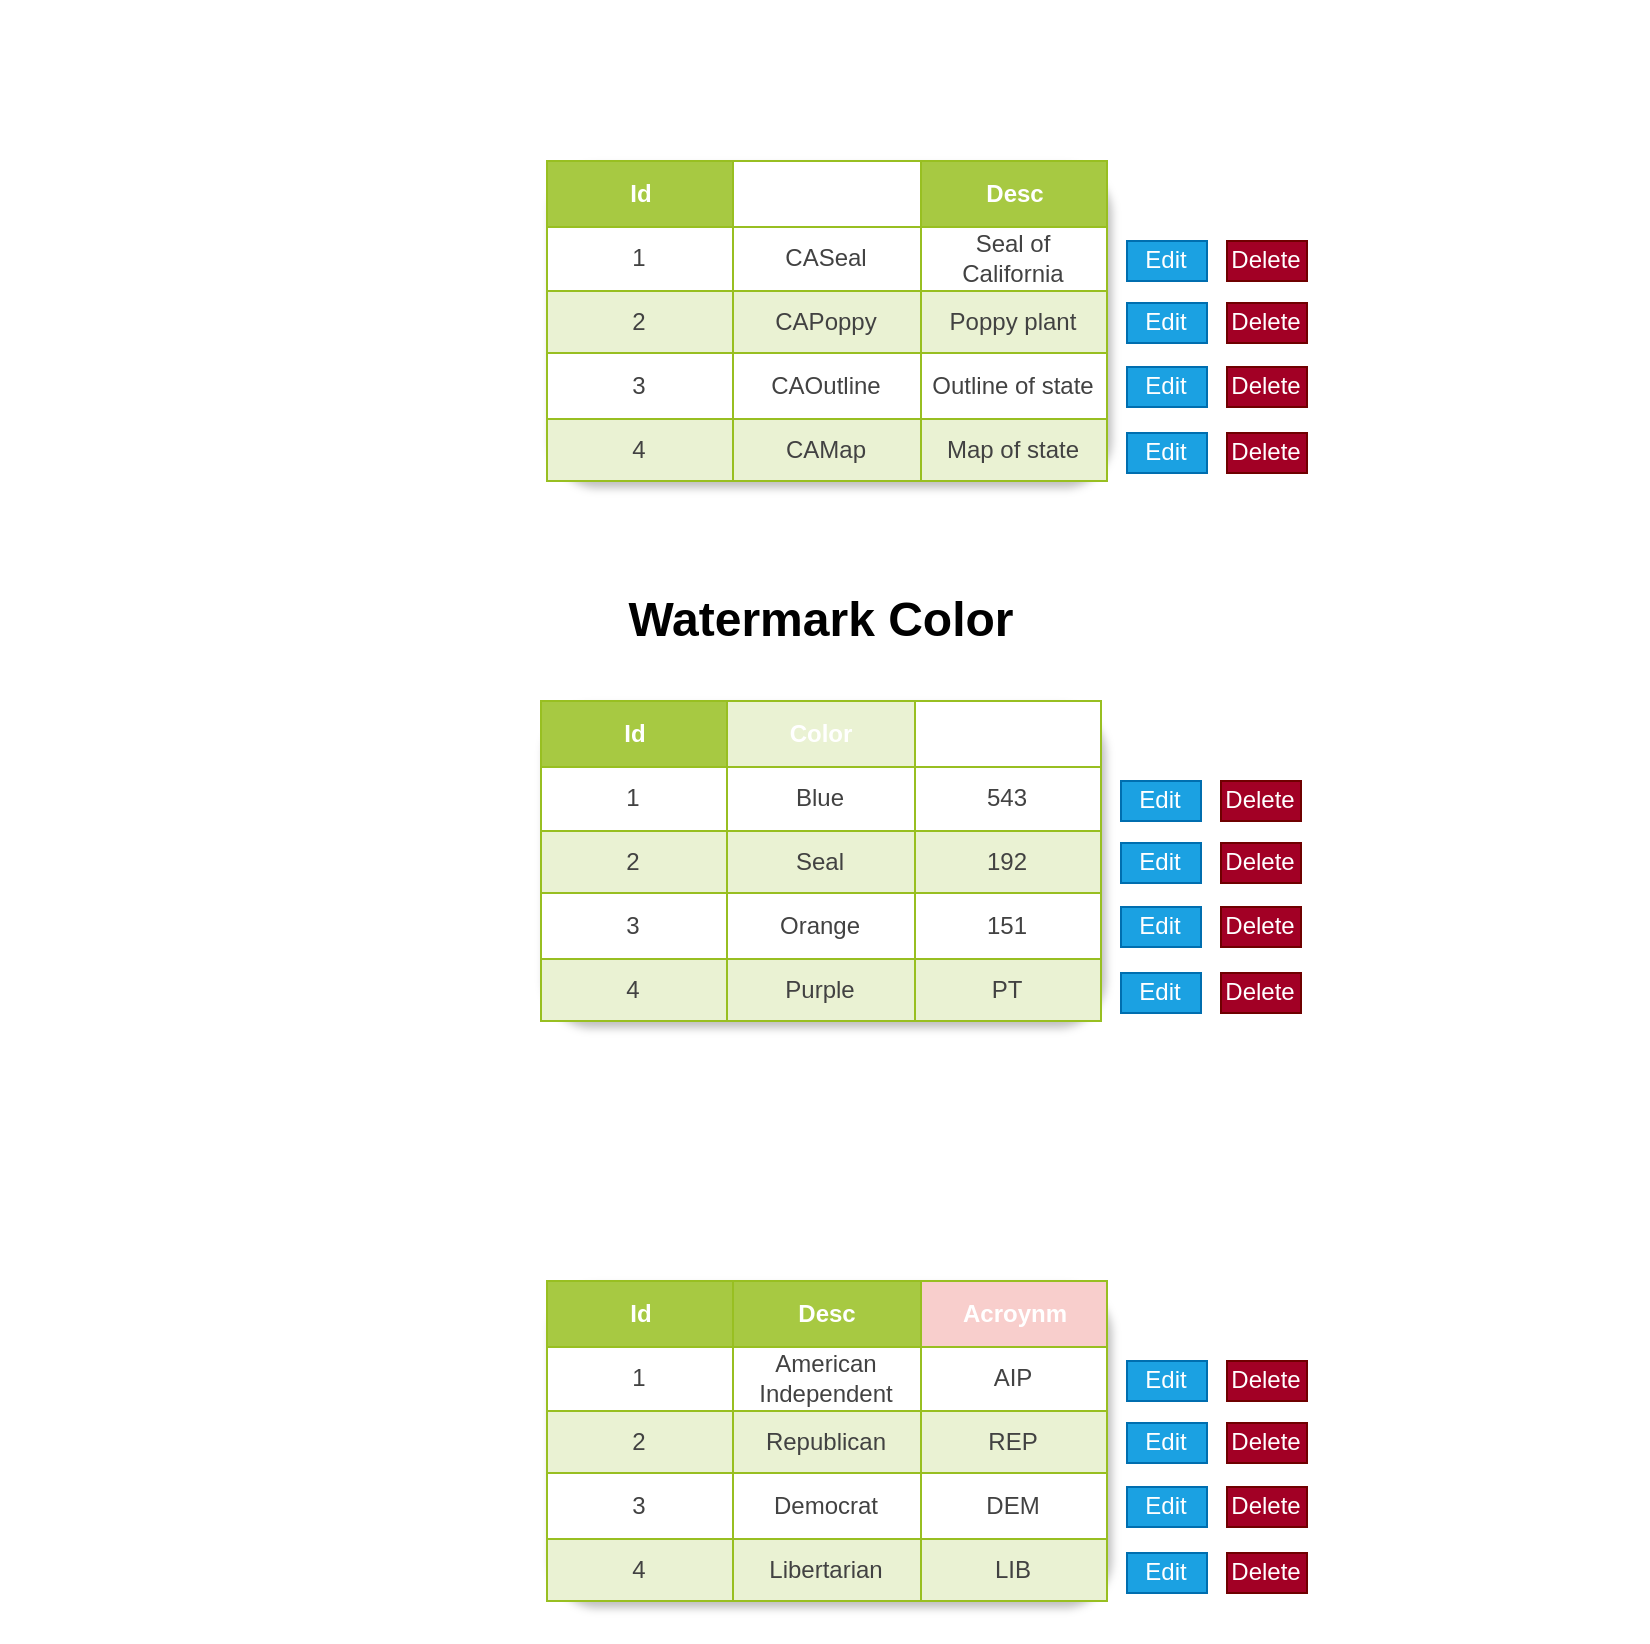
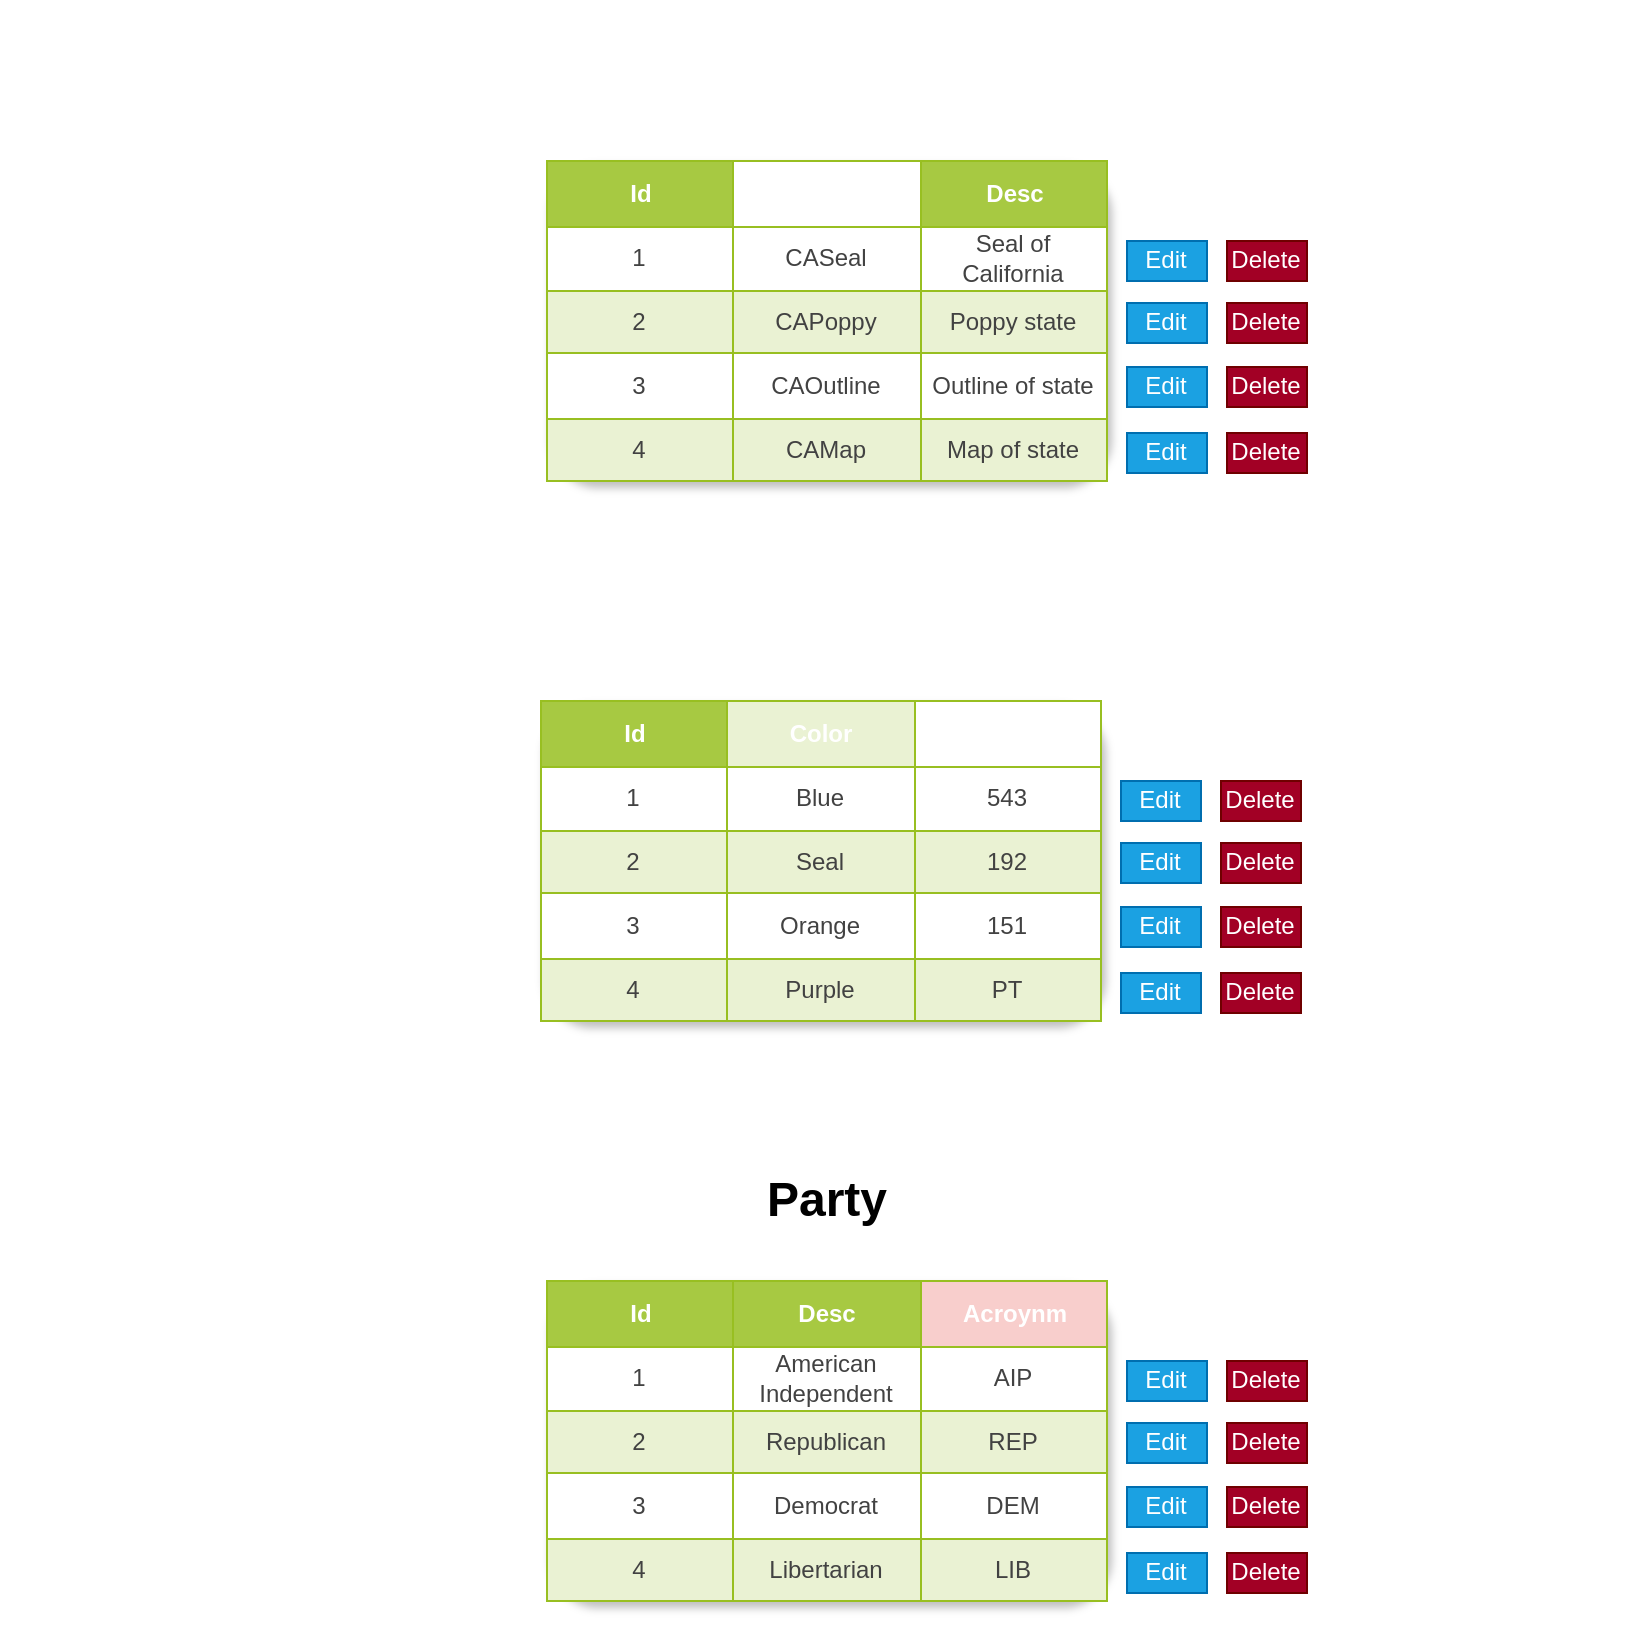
node "Poppy plant": label "Poppy plant" -> "Poppy state"
node "Watermark Color": removed
node "Party": added
